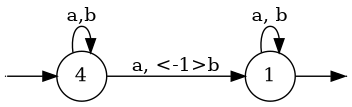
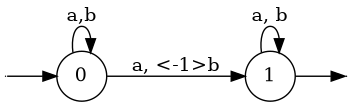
node "4": label "4" -> "0"
